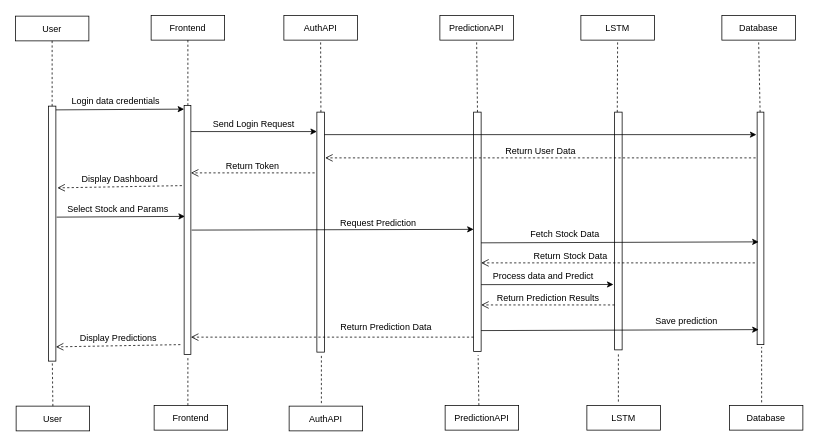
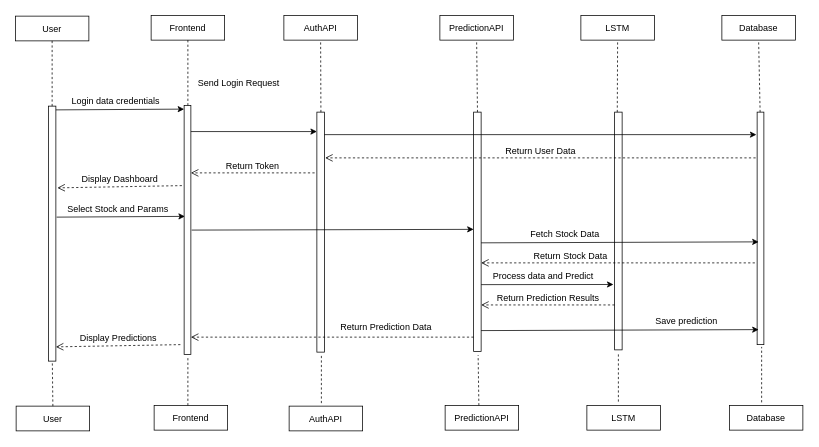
node "Send Login Request": moved (254, 124) -> (239, 83)
node "Request Prediction": removed
